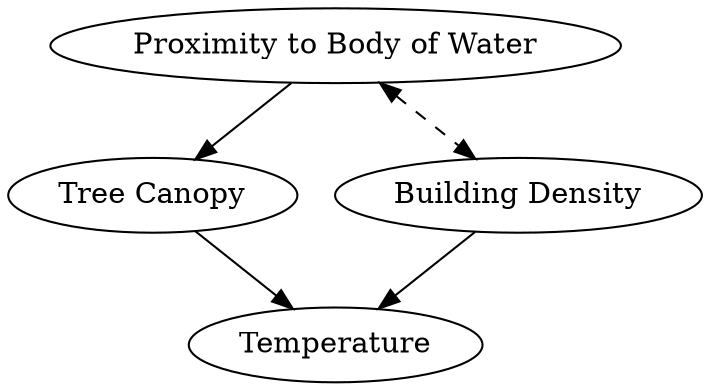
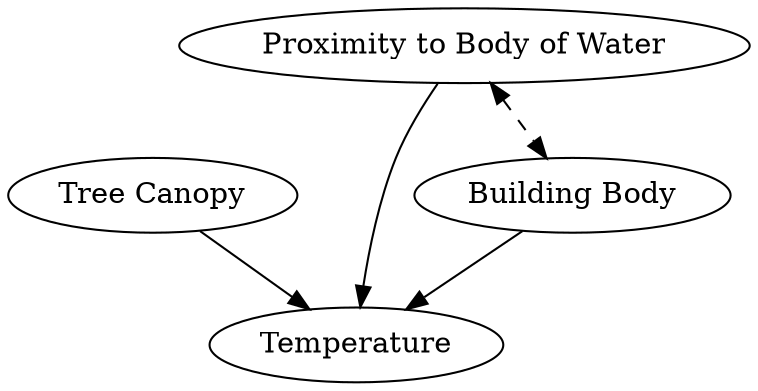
edge "Proximity to Body of Water" -> "Tree Canopy": now "Proximity to Body of Water" -> "Temperature"
node "Building Density": label "Building Density" -> "Building Body"
